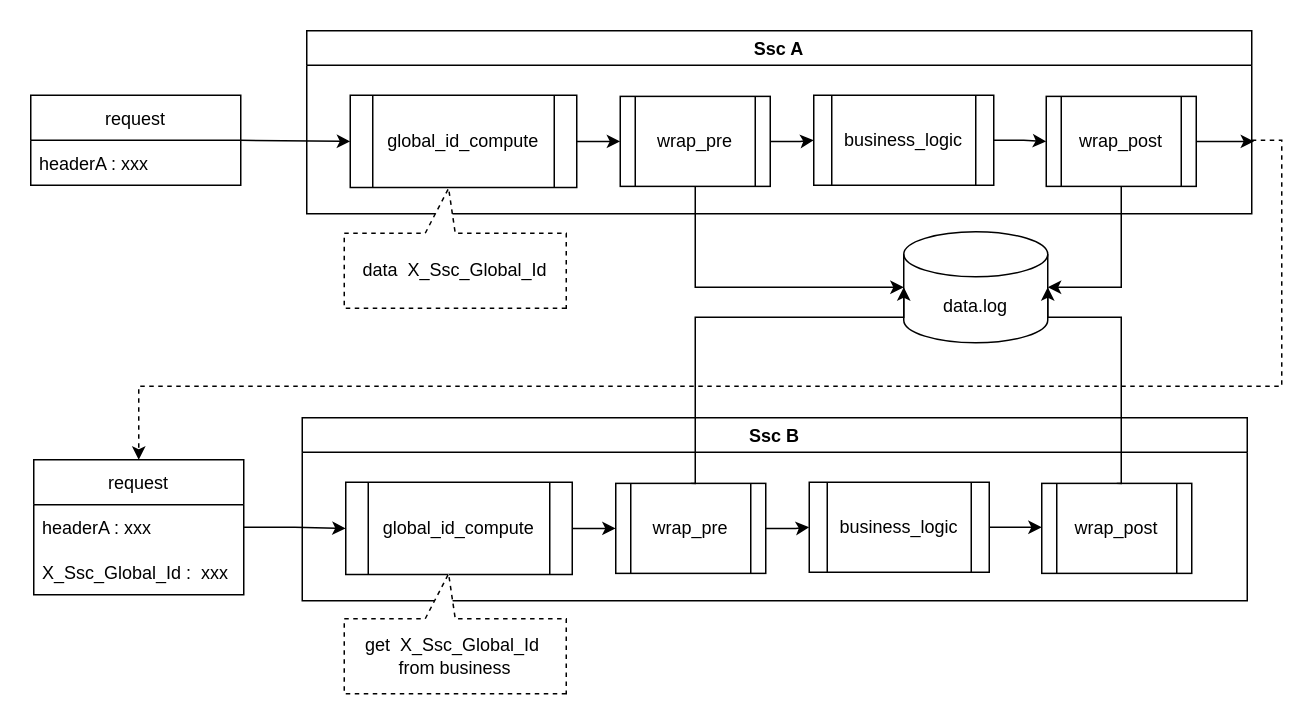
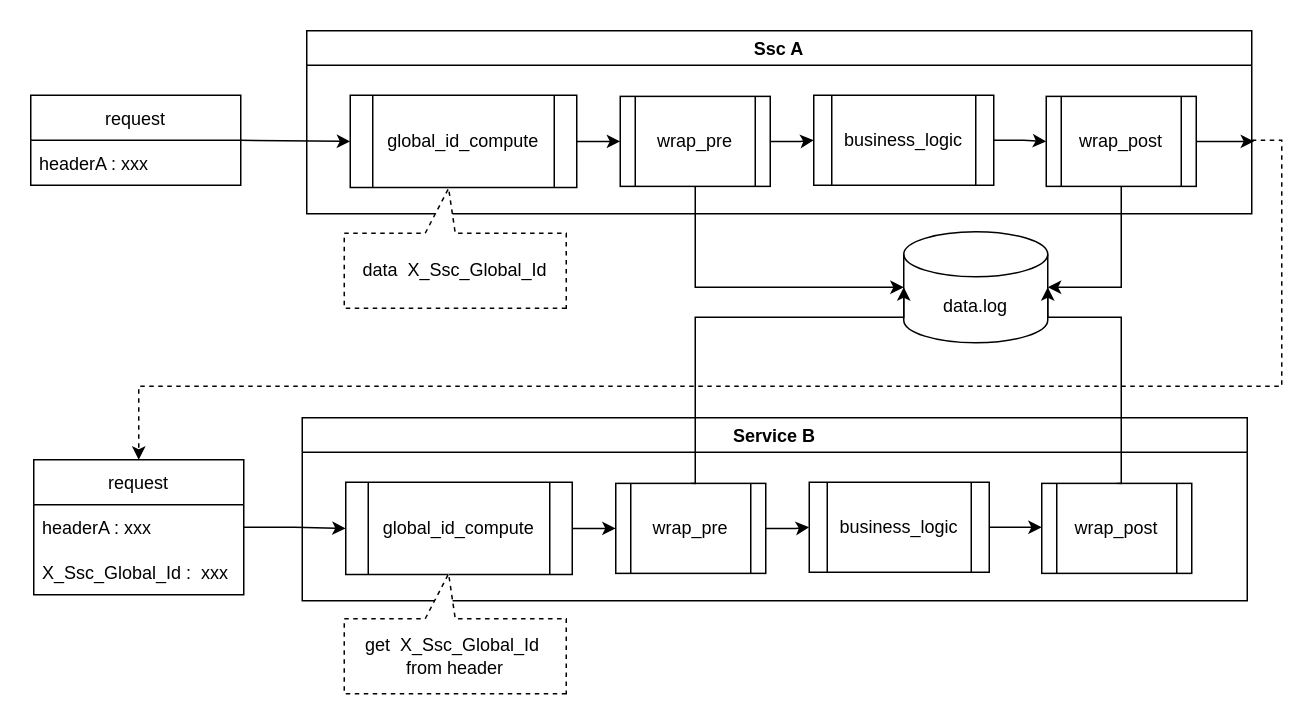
node "Ssc B": label "Ssc B" -> "Service B"
node "get X_Ssc_Global_Id from business": label "get X_Ssc_Global_Id from business" -> "get X_Ssc_Global_Id from header"
